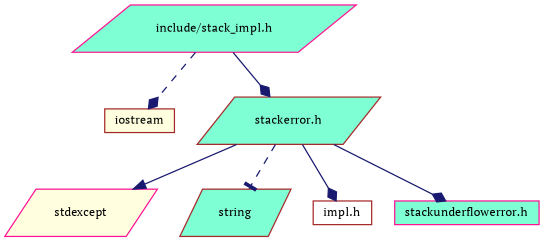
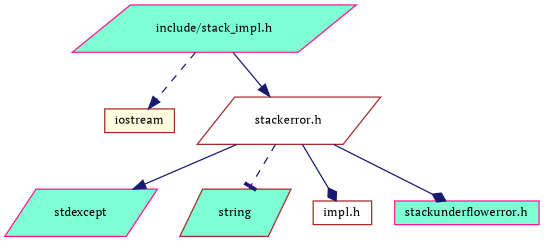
edge "include/stack_impl.h" -> "stackerror.h": arrowhead diamond -> normal
edge "include/stack_impl.h" -> "iostream": arrowhead diamond -> normal
node "stackerror.h": fillcolor aquamarine -> white
node "stdexcept": fillcolor lightyellow -> aquamarine
